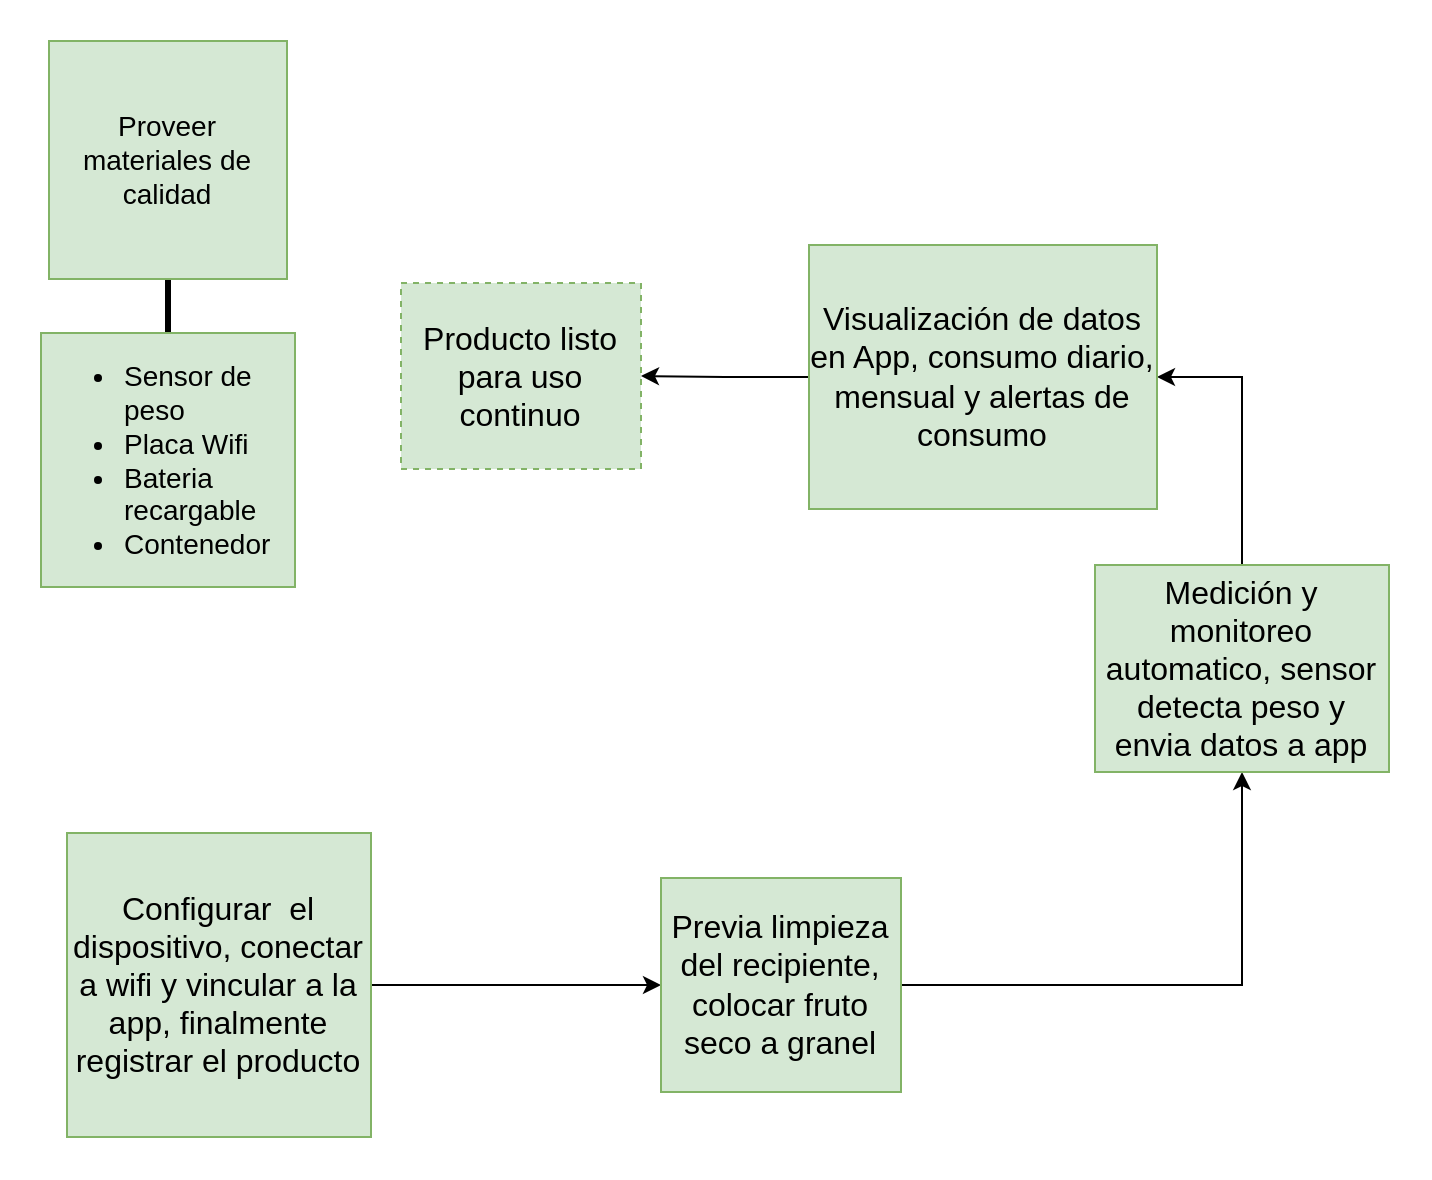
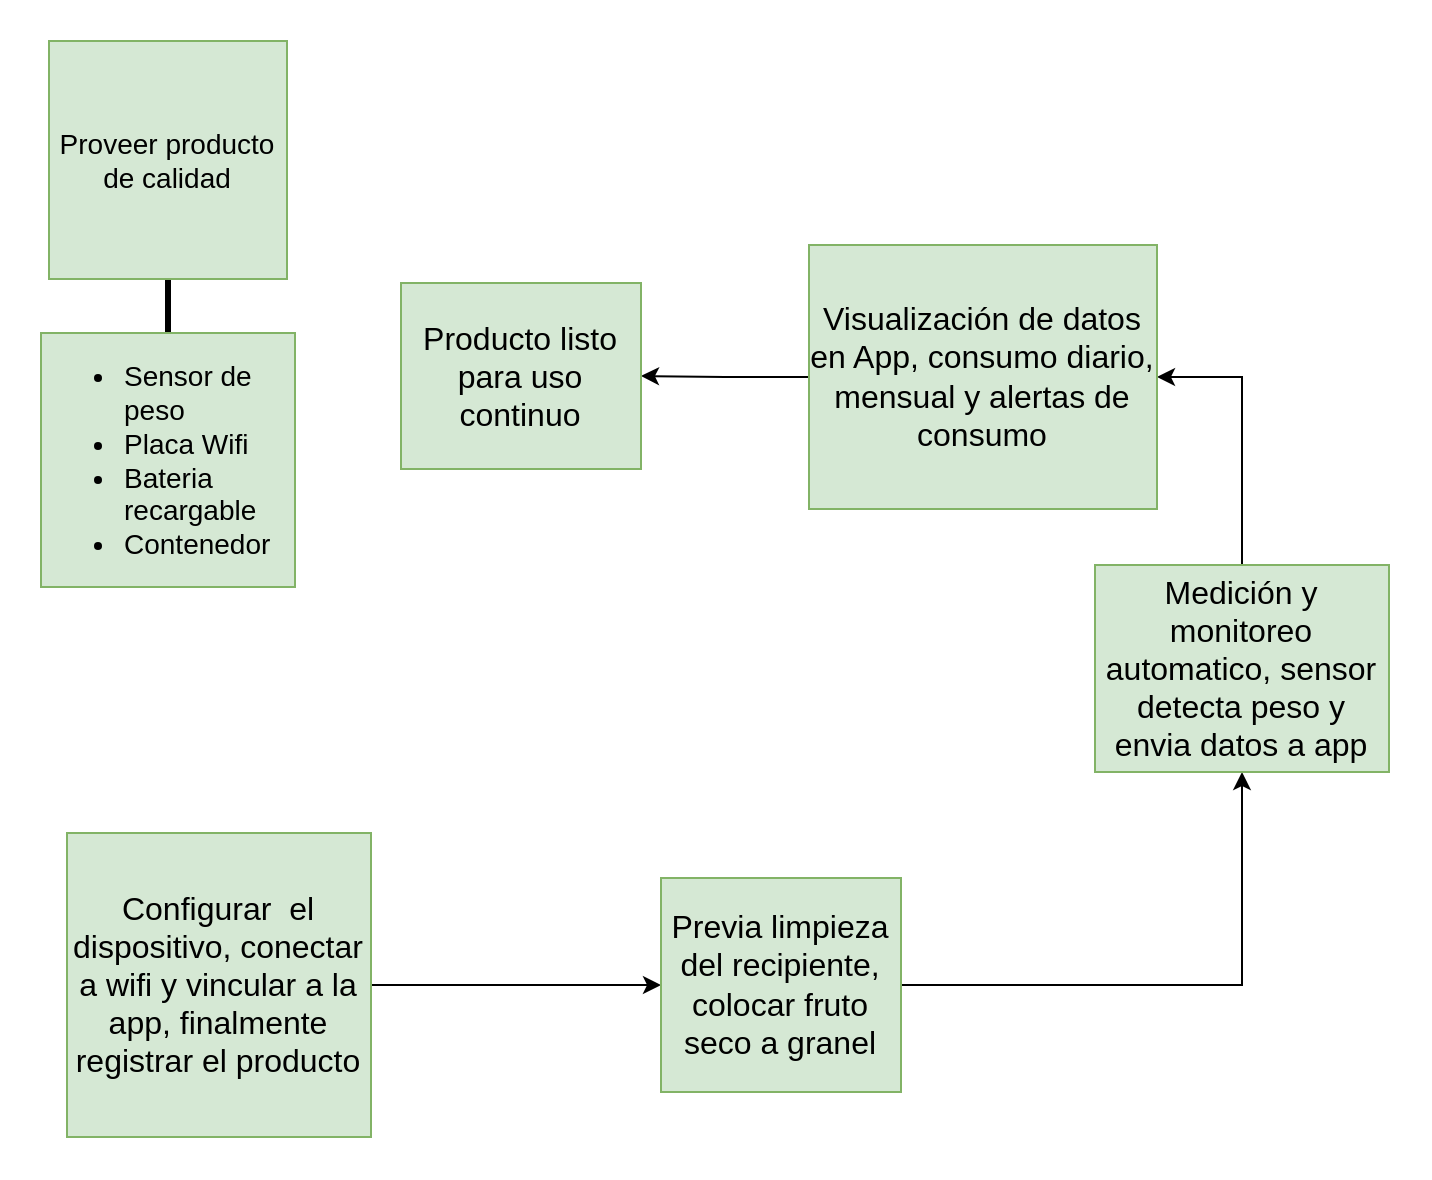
node "Proveer materiales de calidad": label "Proveer materiales de calidad" -> "Proveer producto de calidad"
node "Producto listo para uso continuo": style dashed -> solid
